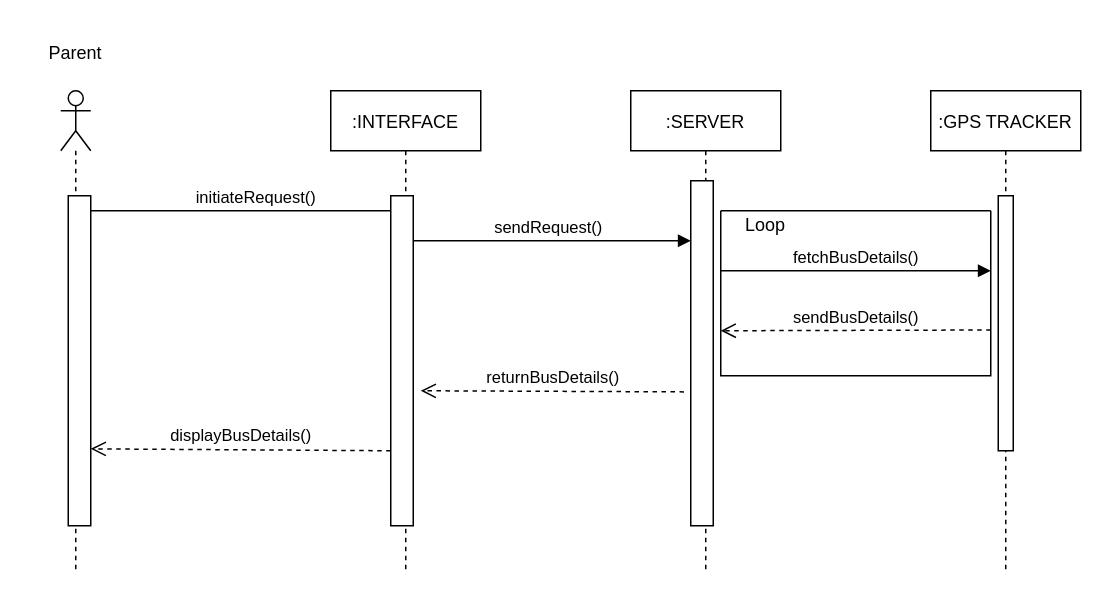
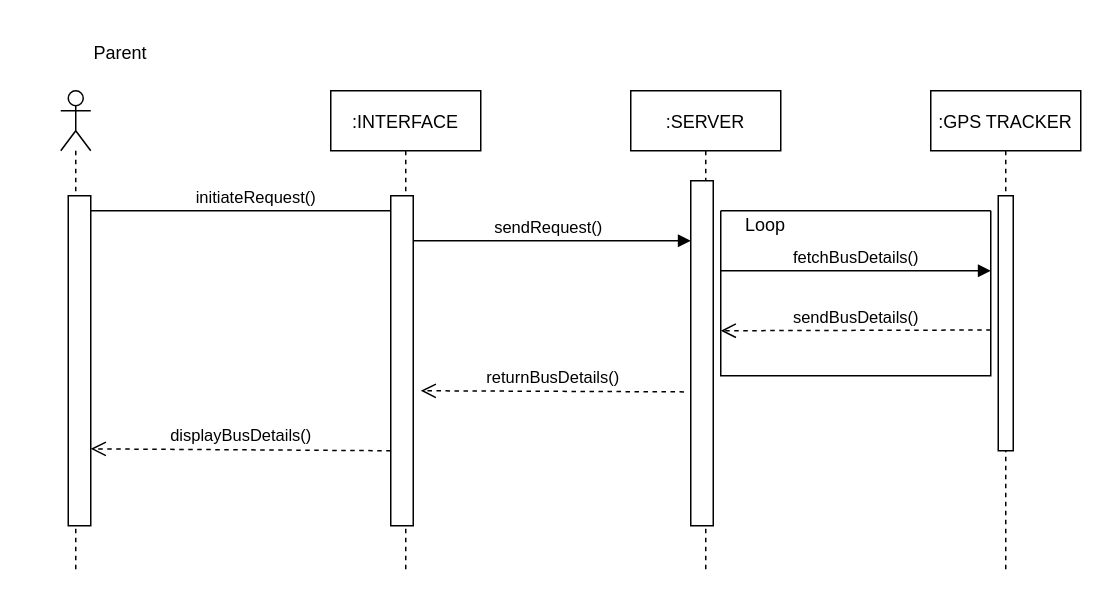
node "Parent": moved (76, 53) -> (121, 53)
